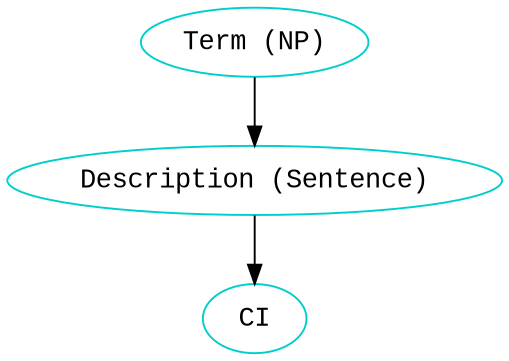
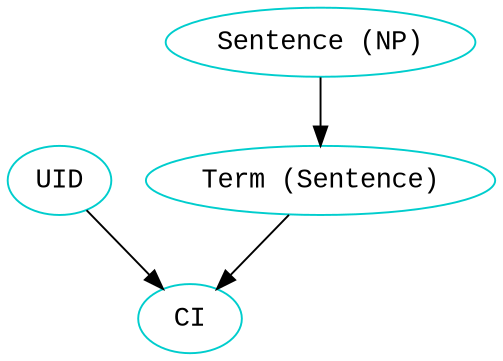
node "Term (NP)": label "Term (NP)" -> "Sentence (NP)"
node "UID": added
node "Description (Sentence)": label "Description (Sentence)" -> "Term (Sentence)"
